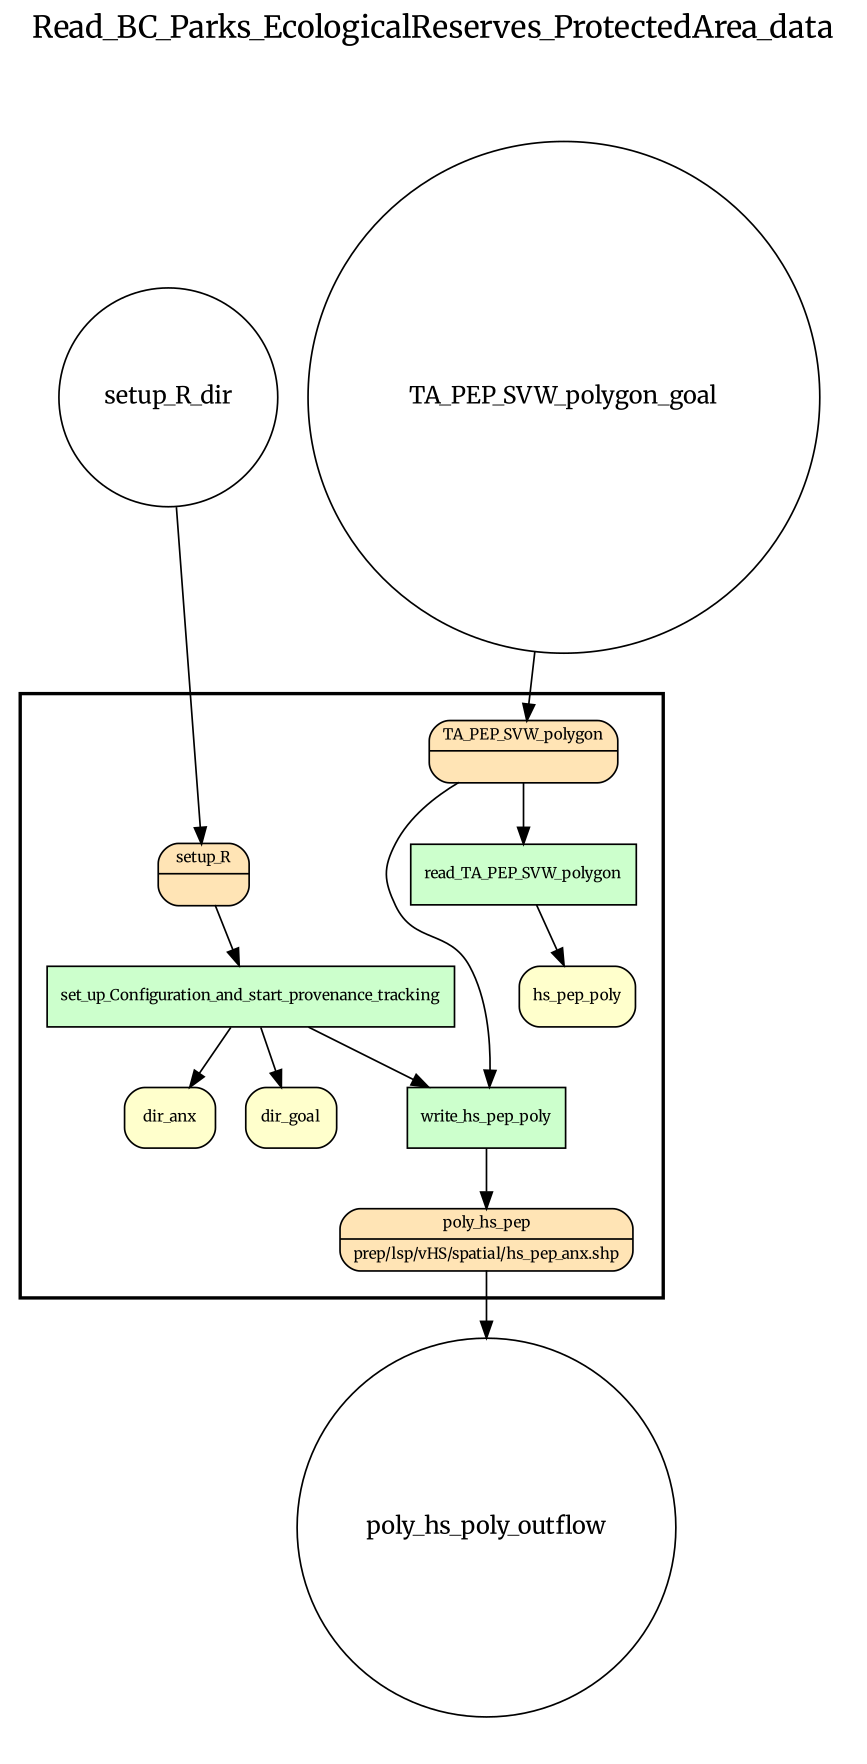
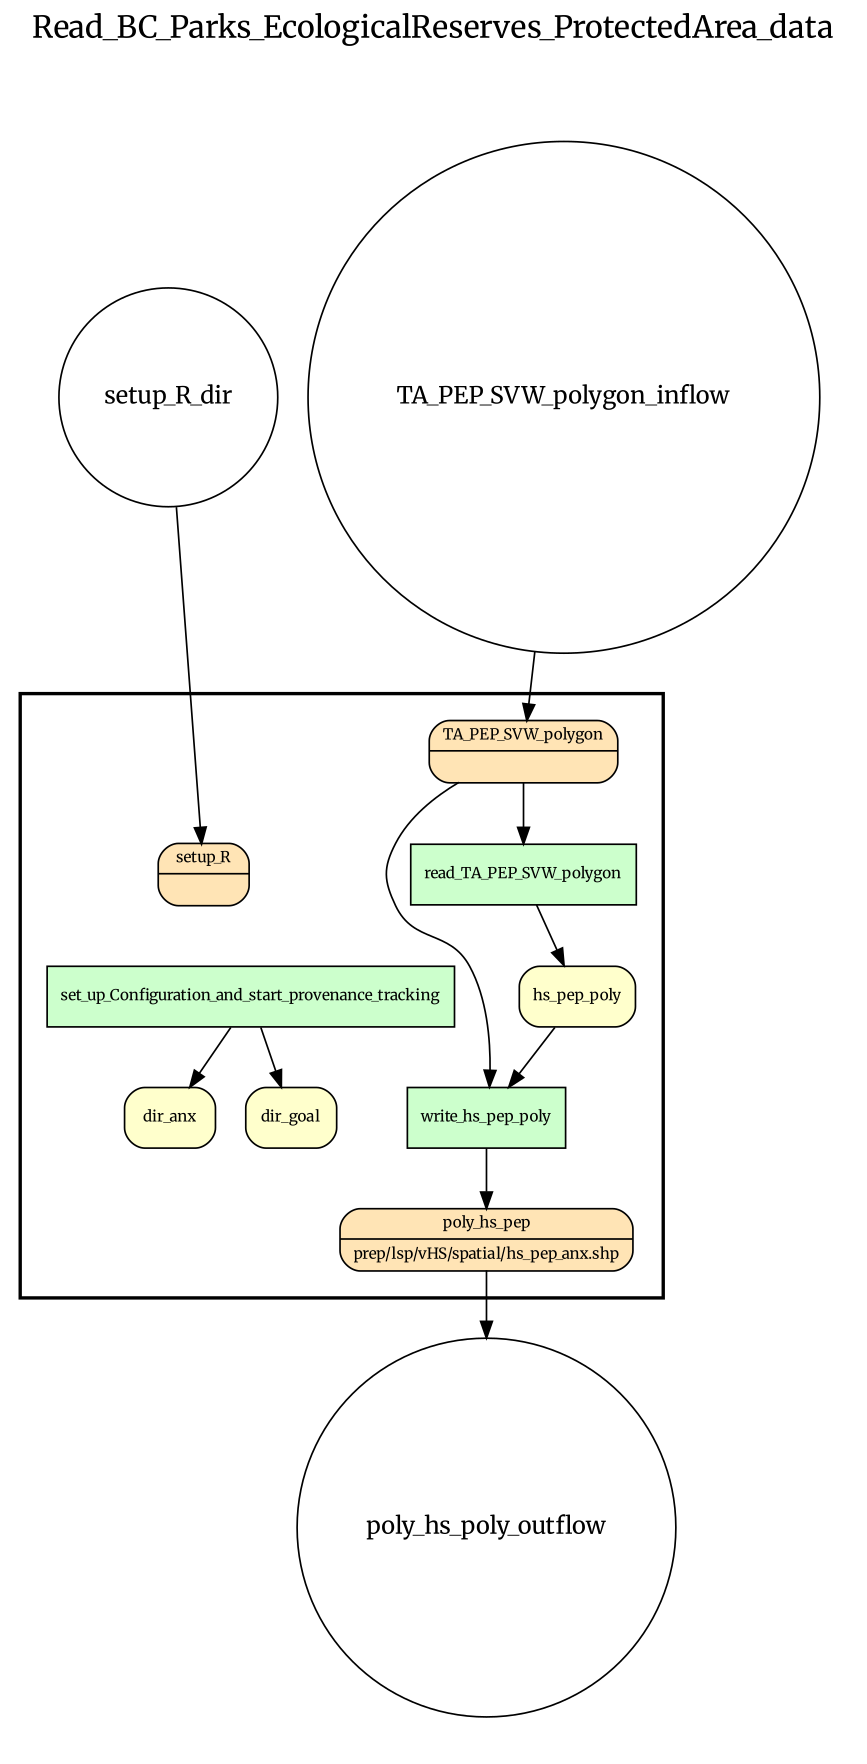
node "TA_PEP_SVW_polygon_goal": label "TA_PEP_SVW_polygon_goal" -> "TA_PEP_SVW_polygon_inflow"
edge "setup_R" -> "set_up_Configuration_and_start_provenance_tracking": removed
edge "set_up_Configuration_and_start_provenance_tracking" -> "write_hs_pep_poly": now "hs_pep_poly" -> "write_hs_pep_poly"
